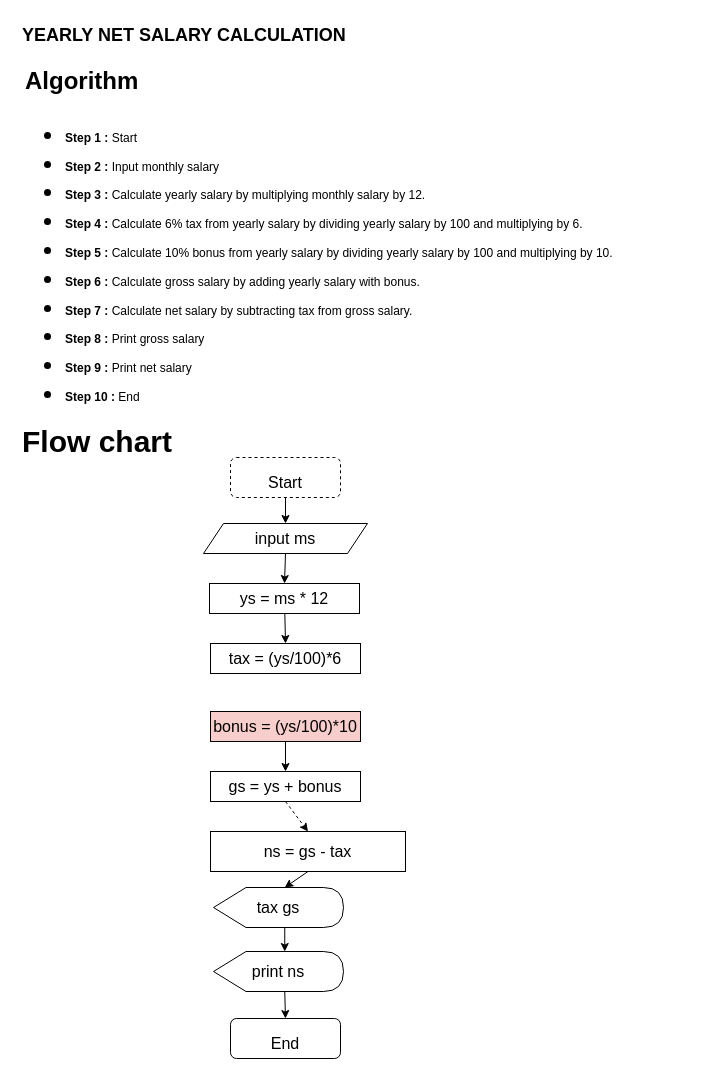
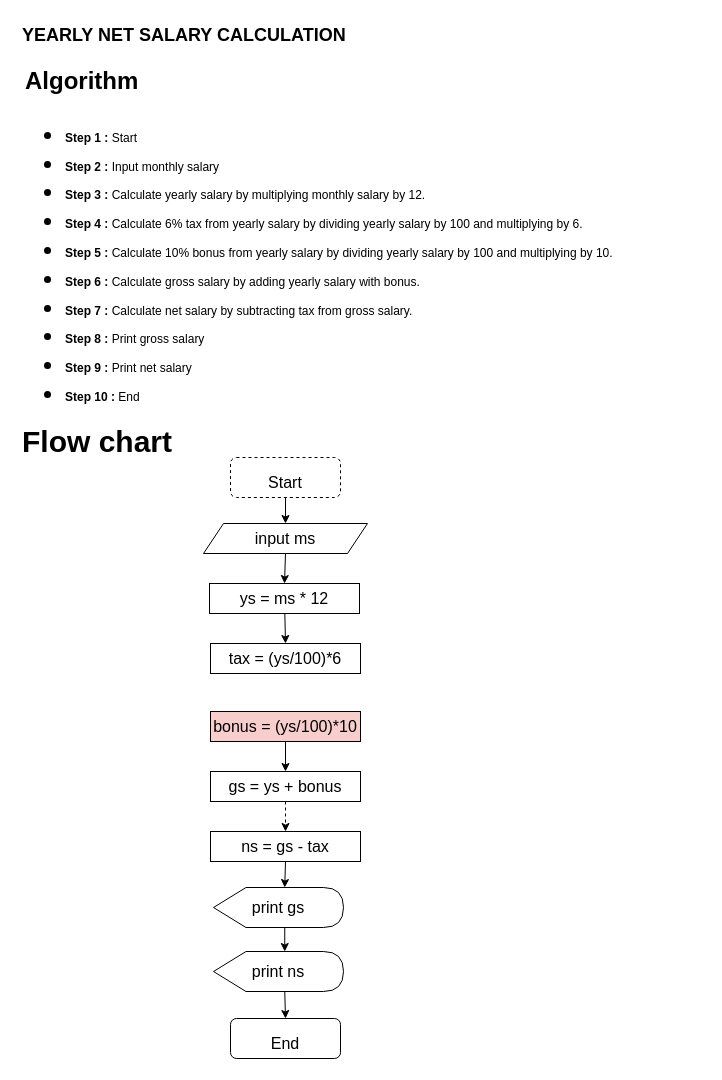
node "ns = gs - tax": size 195x40 -> 150x30
node "tax gs": label "tax gs" -> "print gs"
